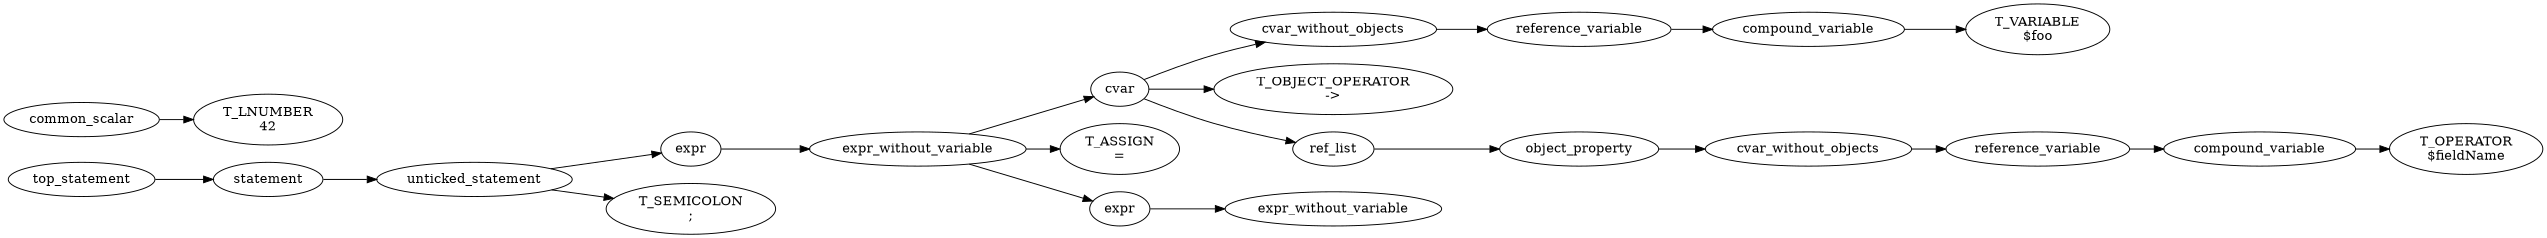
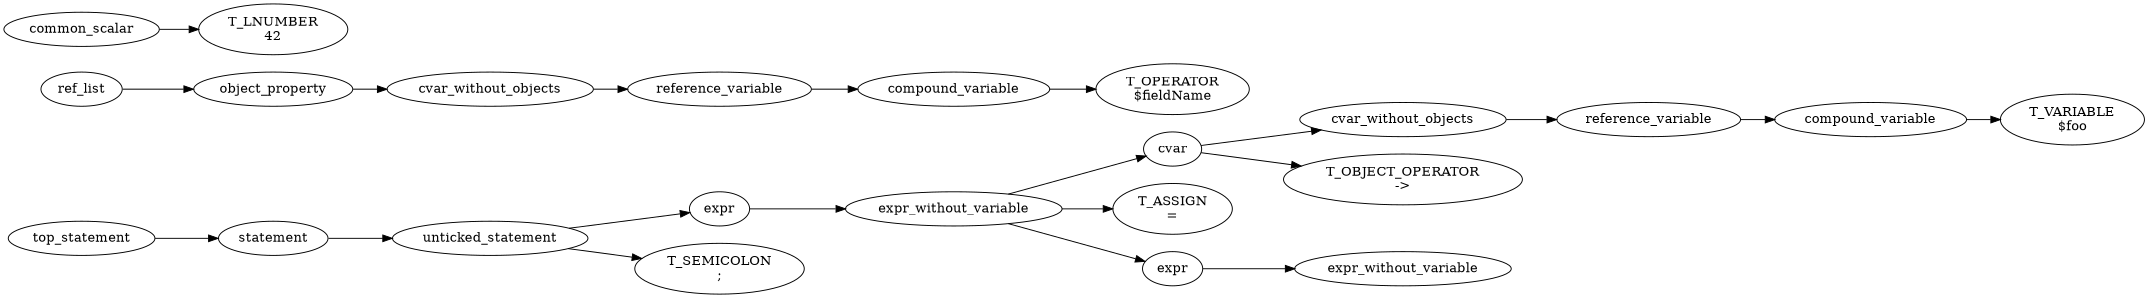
edge "cvar" -> "ref_list": removed
